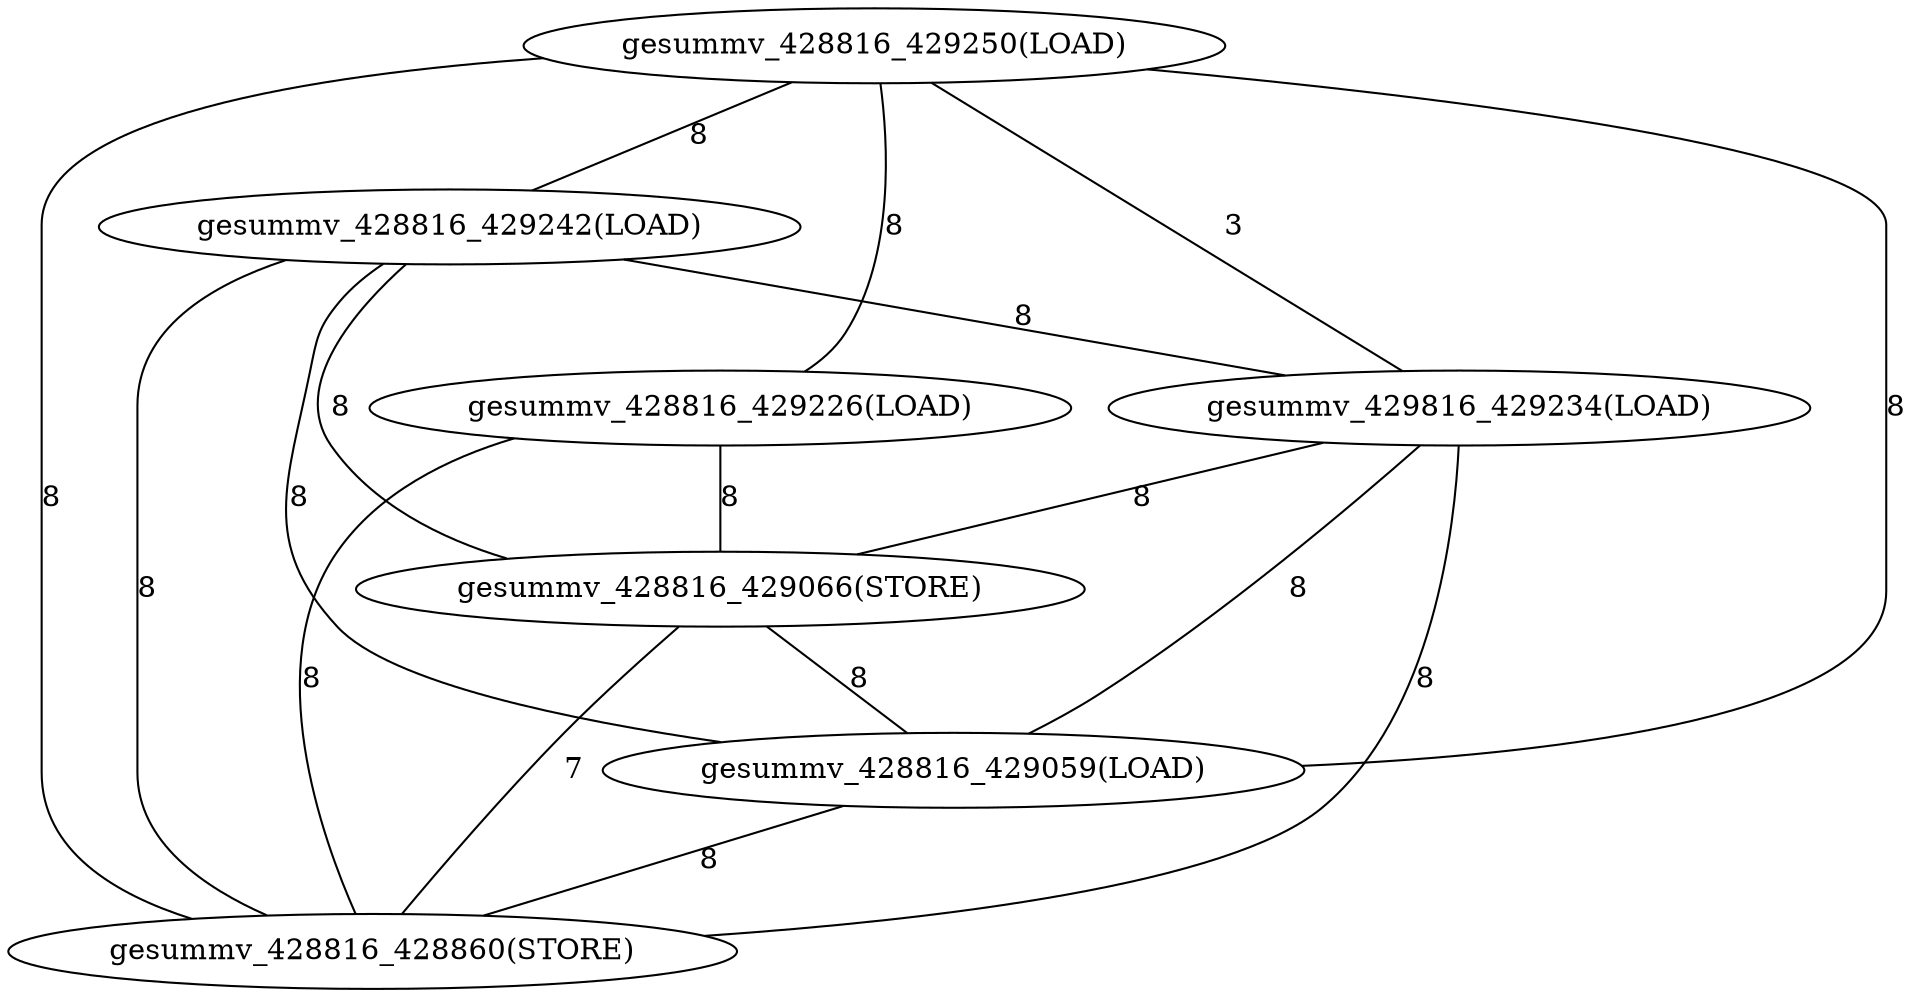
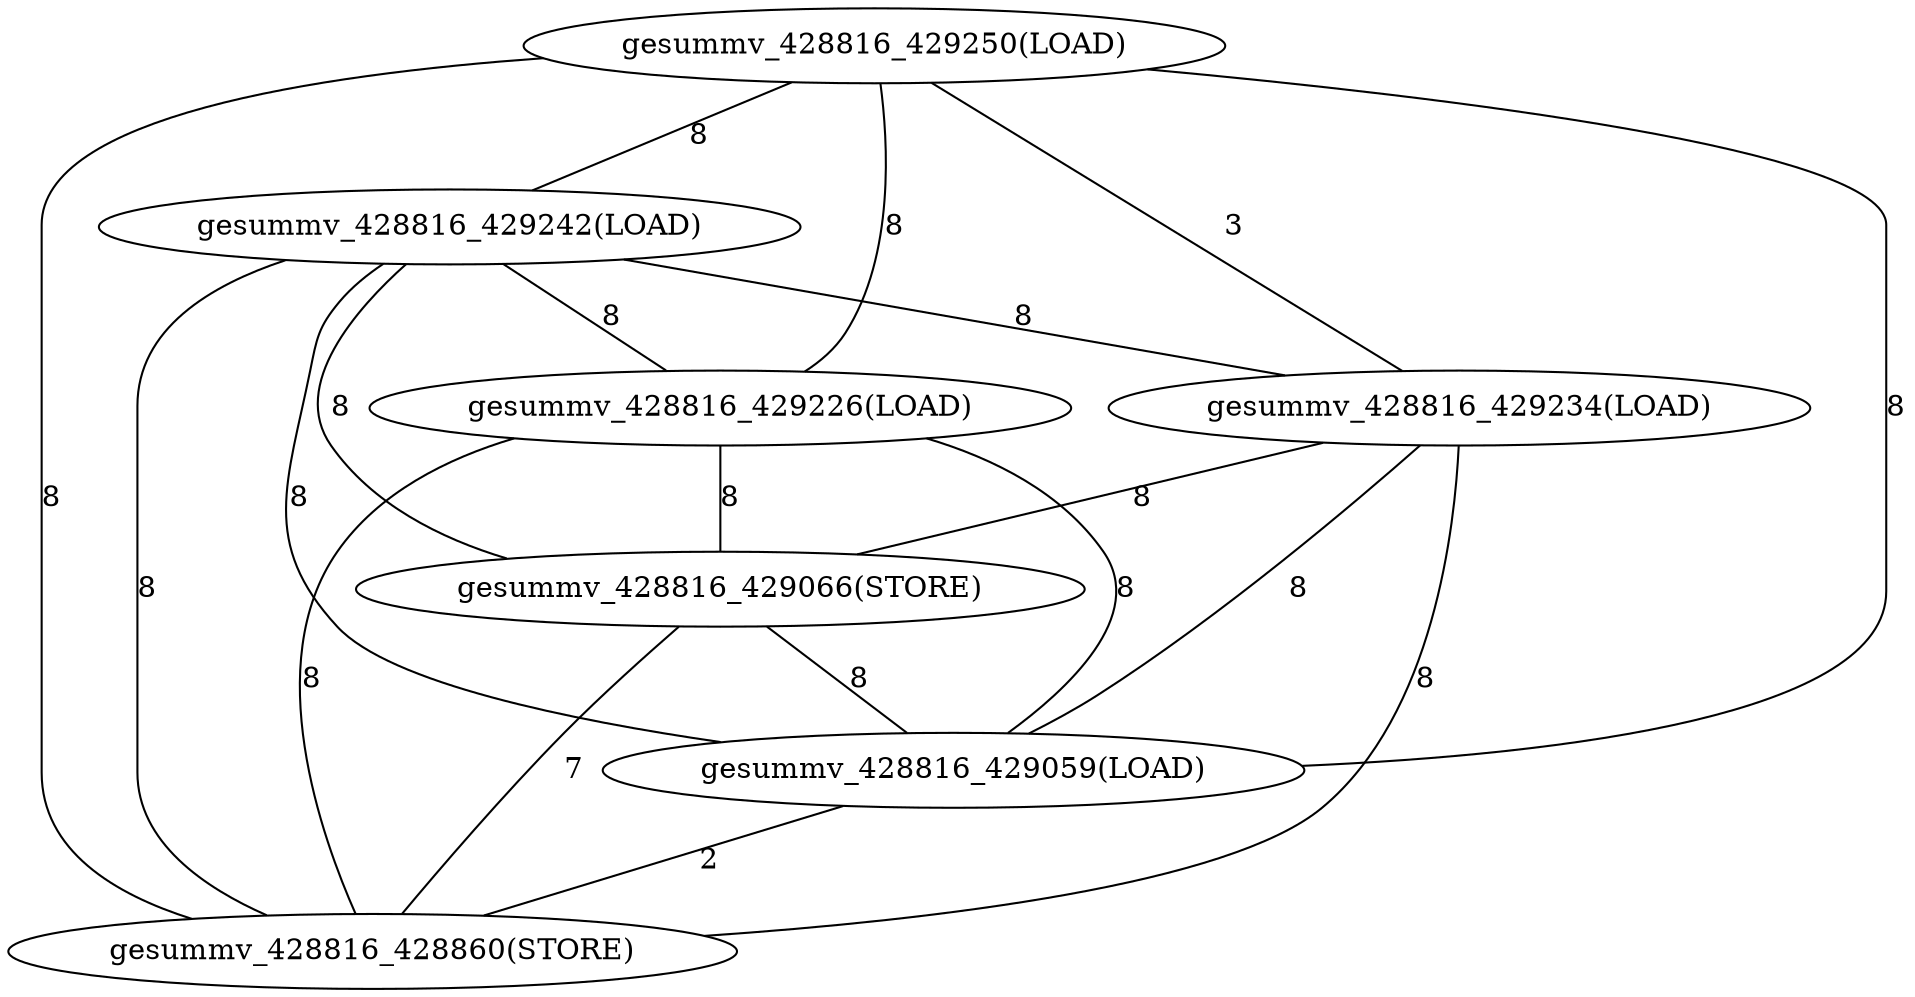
edge "gesummv_428816_429242(LOAD)" -- "gesummv_428816_429226(LOAD)": added, label "8"
node "gesummv_429816_429234(LOAD)": label "gesummv_429816_429234(LOAD)" -> "gesummv_428816_429234(LOAD)"
edge "gesummv_428816_429226(LOAD)" -- "gesummv_428816_429059(LOAD)": added, label "8"
edge "gesummv_428816_429059(LOAD)" -- "gesummv_428816_428860(STORE)": label "8" -> "2"
